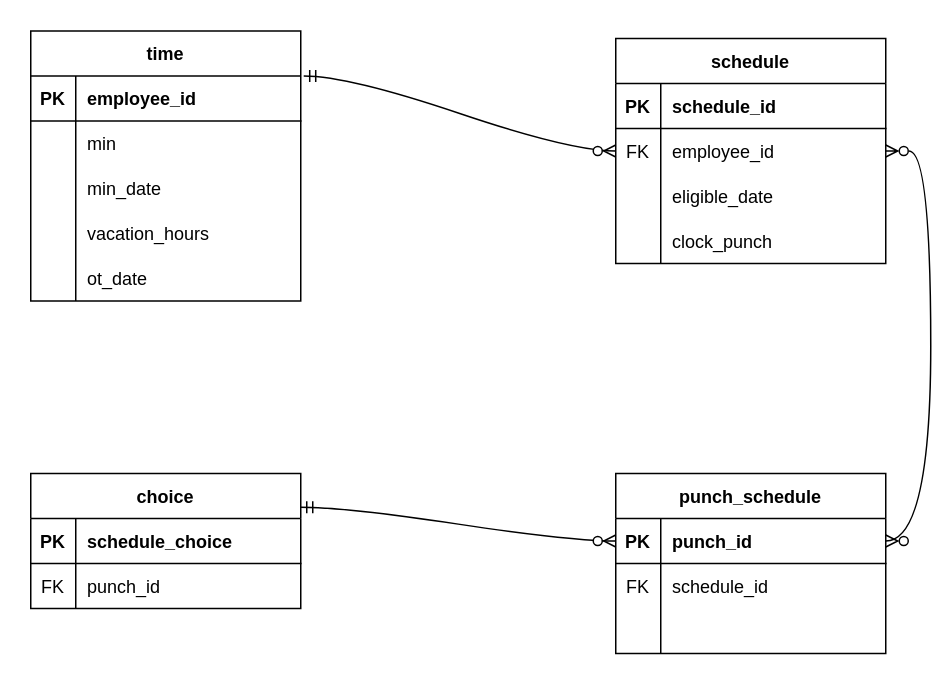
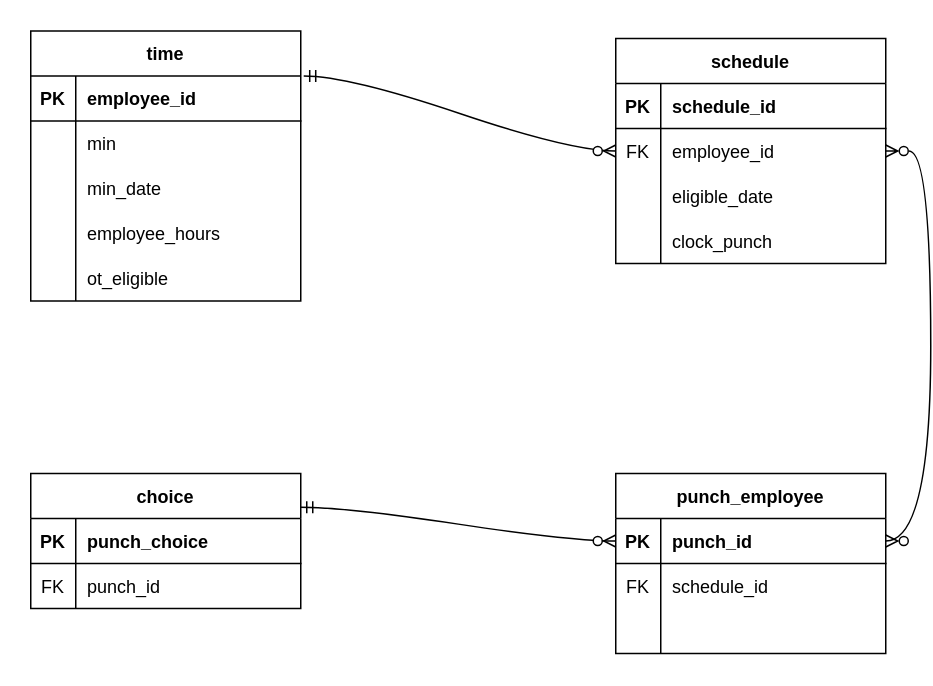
node "vacation_hours": label "vacation_hours" -> "employee_hours"
node "ot_date": label "ot_date" -> "ot_eligible"
node "punch_schedule": label "punch_schedule" -> "punch_employee"
node "schedule_choice": label "schedule_choice" -> "punch_choice"
